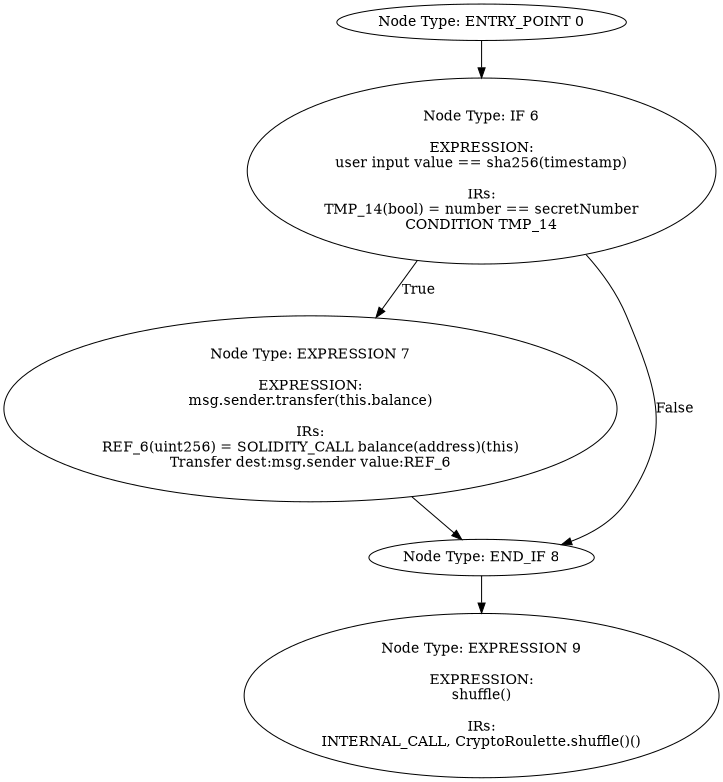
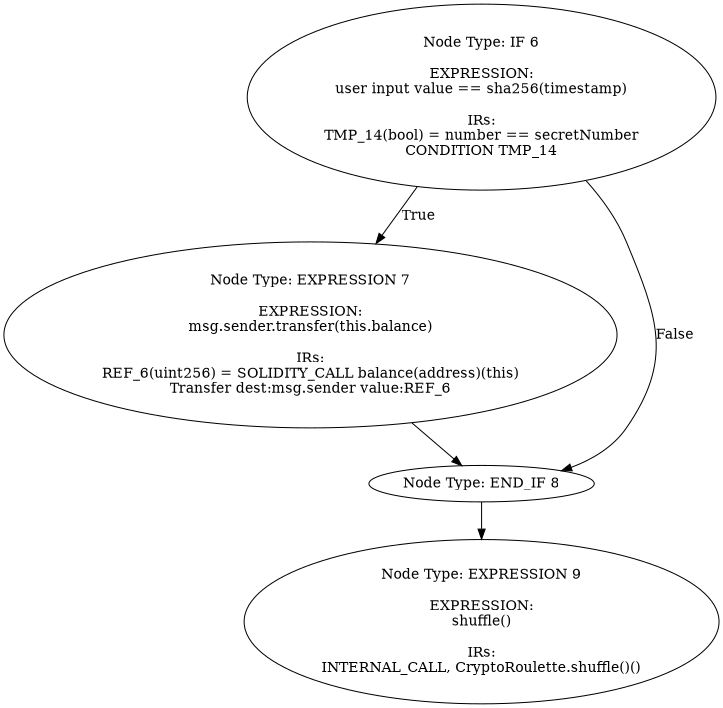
node "Node Type: ENTRY_POINT 0": removed
